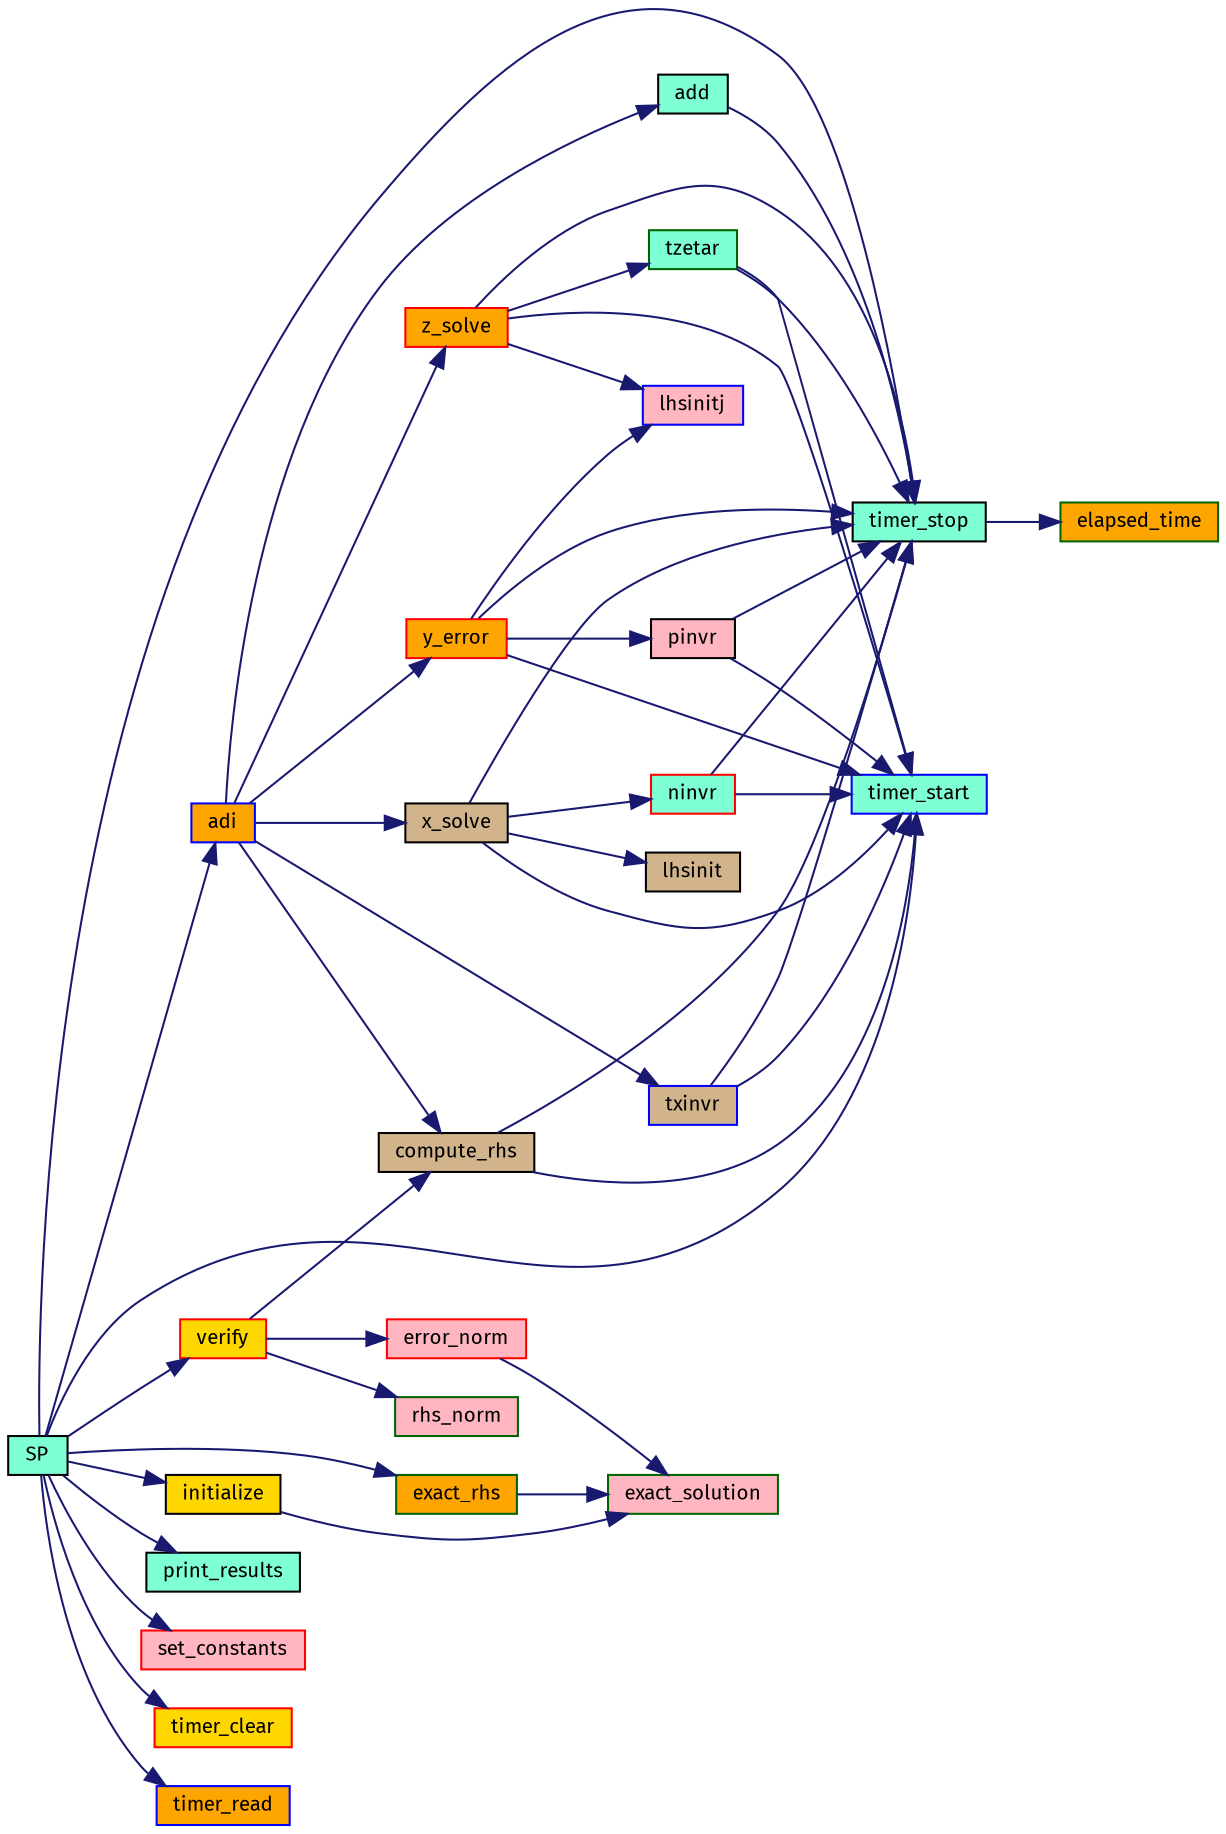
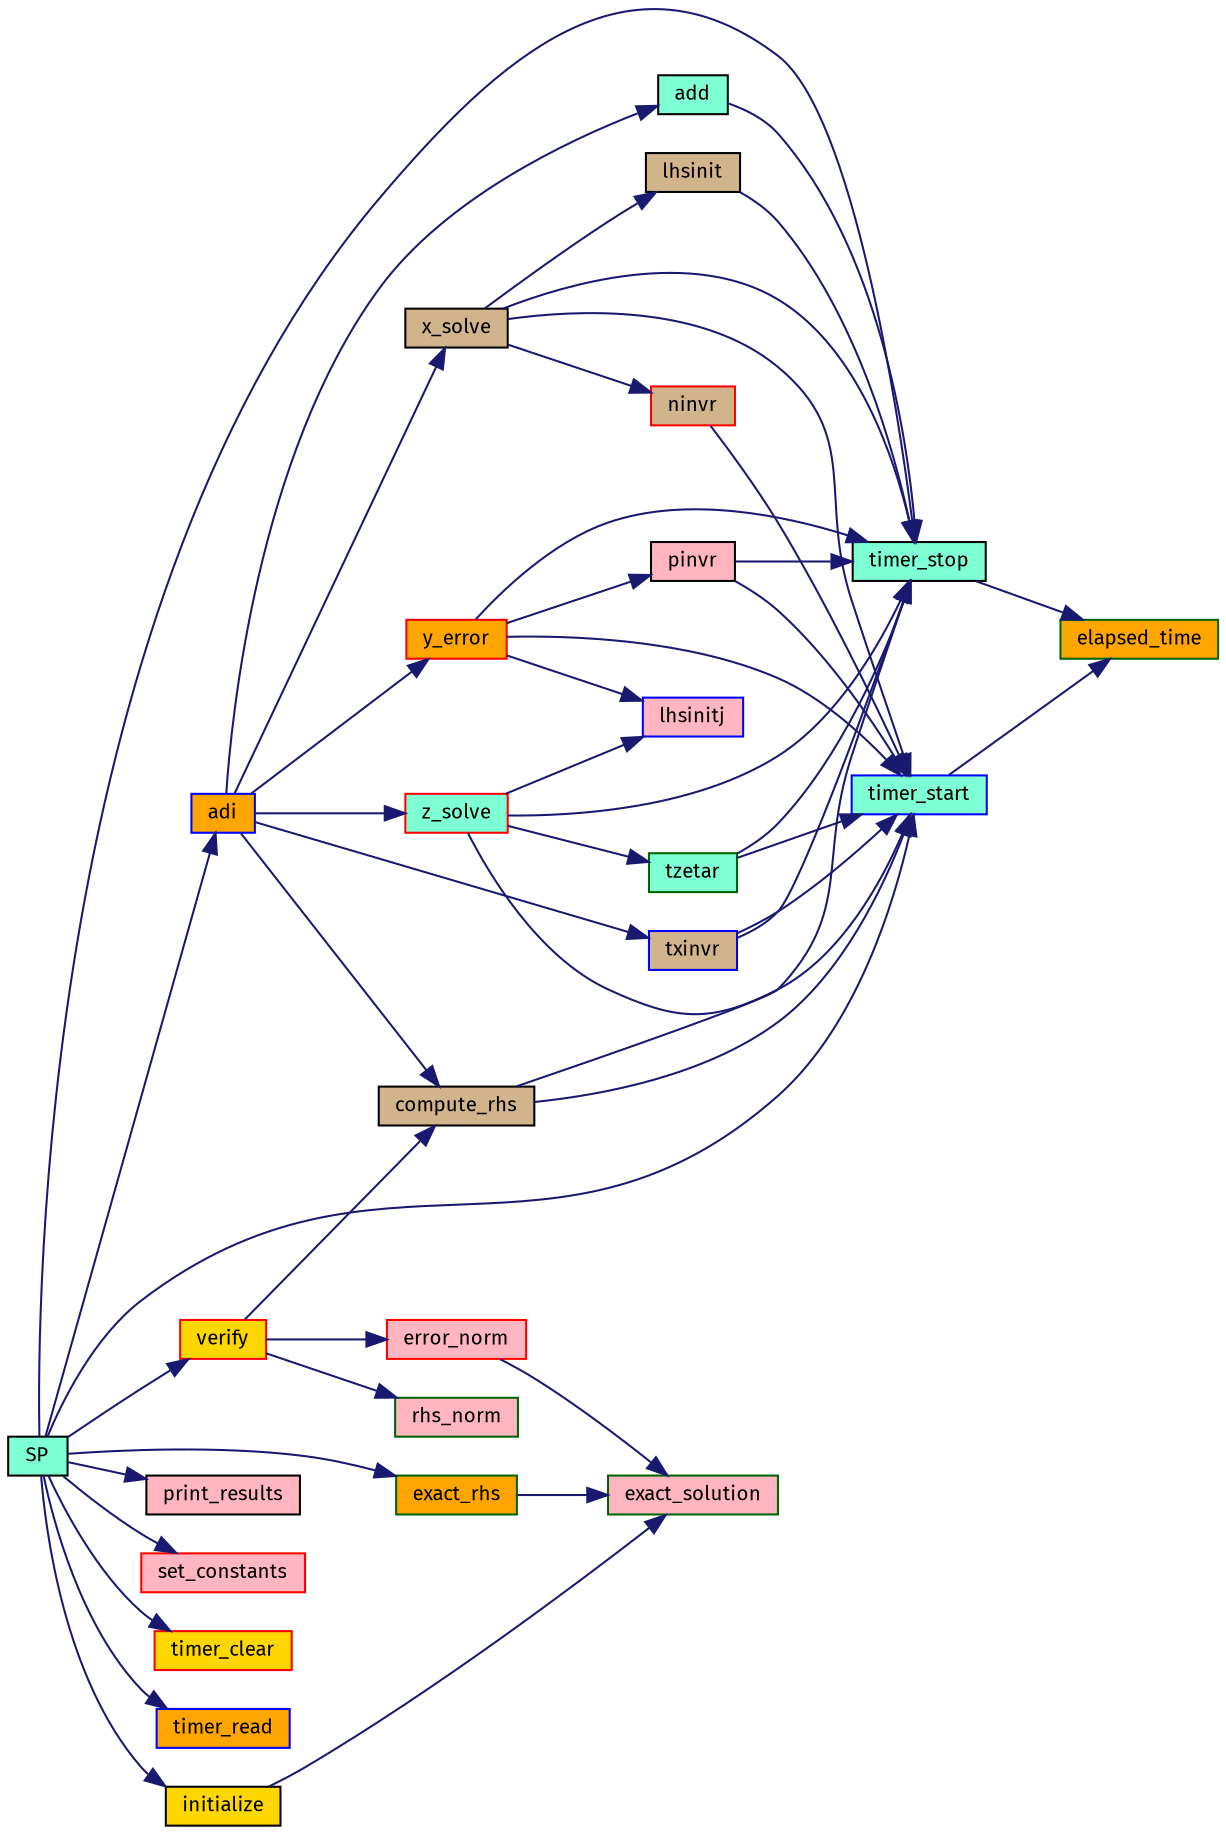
node "z_solve": fillcolor orange -> aquamarine
edge "ninvr" -> "timer_stop": now "lhsinit" -> "timer_stop"
edge "timer_start" -> "elapsed_time": added
node "ninvr": fillcolor aquamarine -> tan
node "print_results": fillcolor aquamarine -> lightpink
